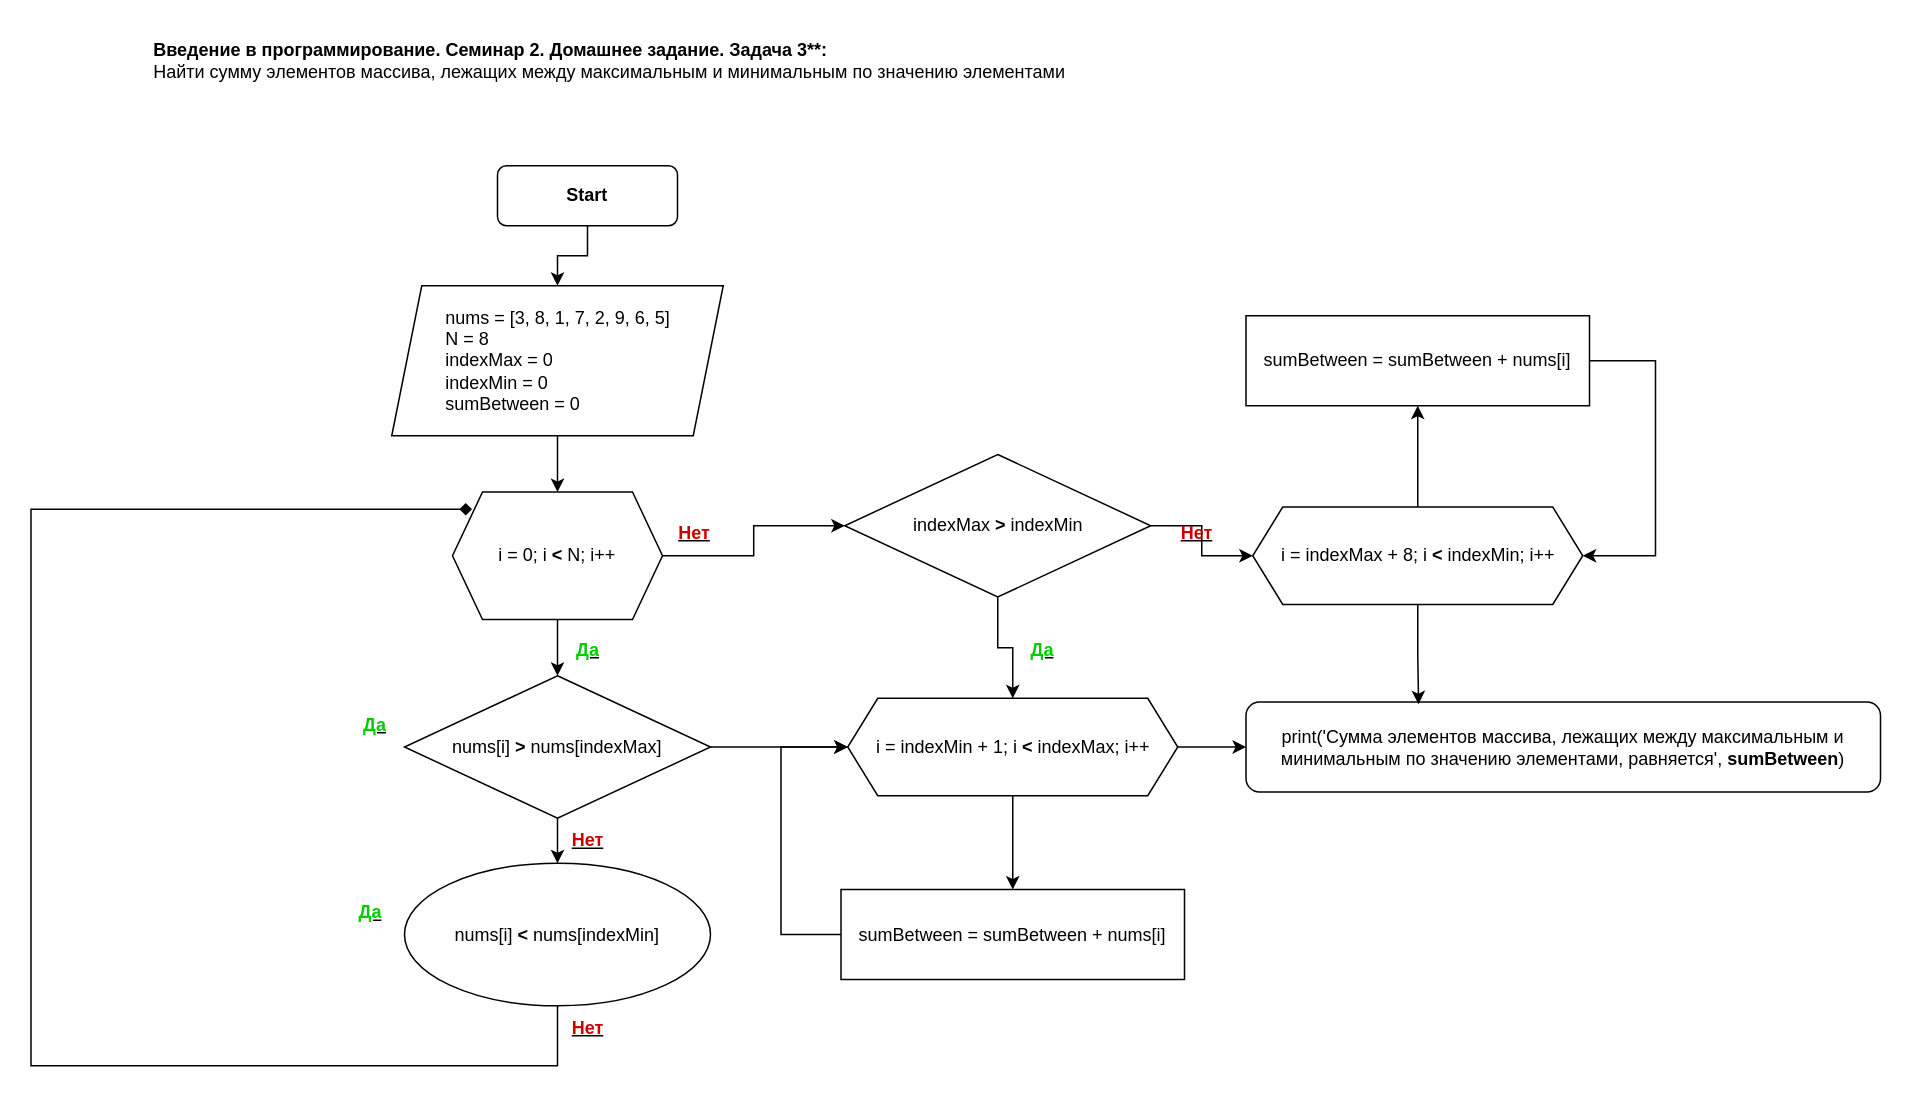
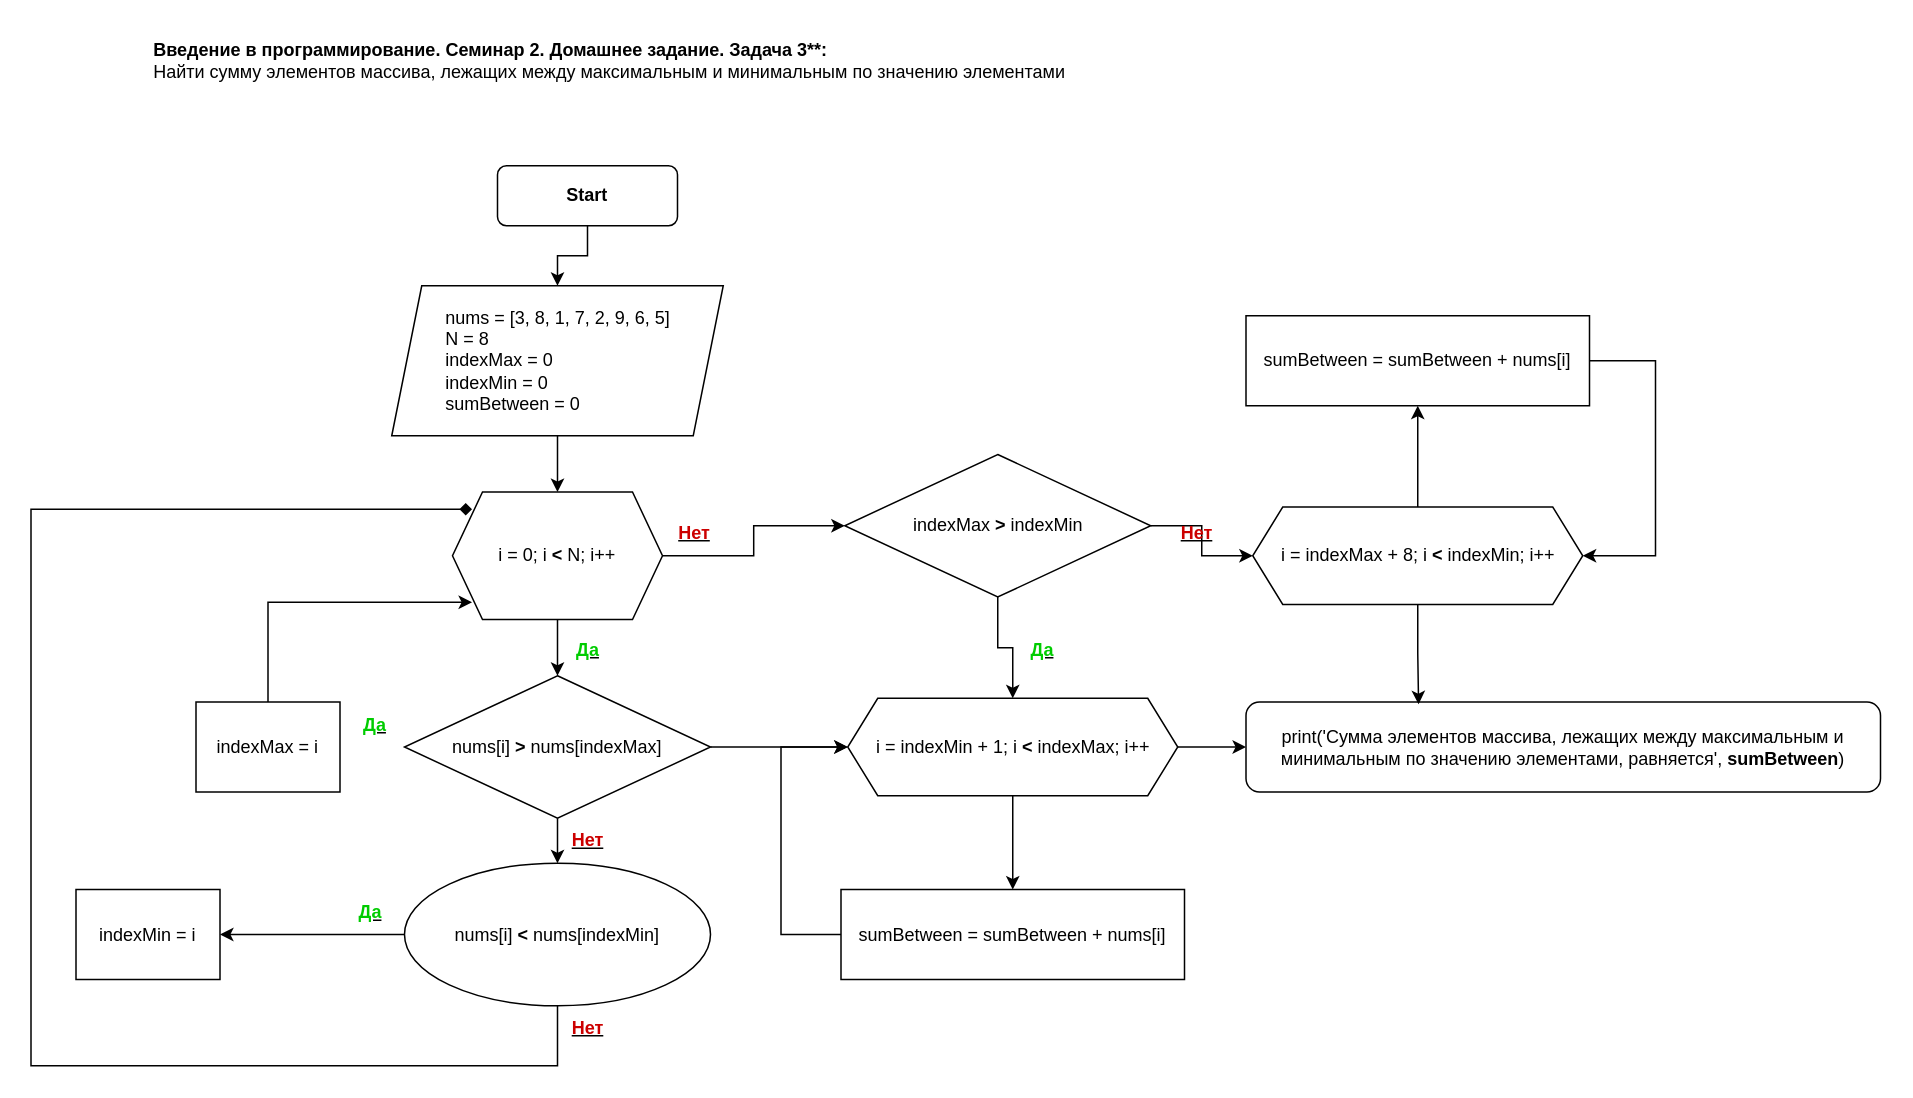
edge "indexMax = i" -> "i = 0; i < N; i++": added
node "indexMax = i": added
node "indexMin = i": added
edge "nums[i] < nums[indexMin]" -> "indexMin = i": added
